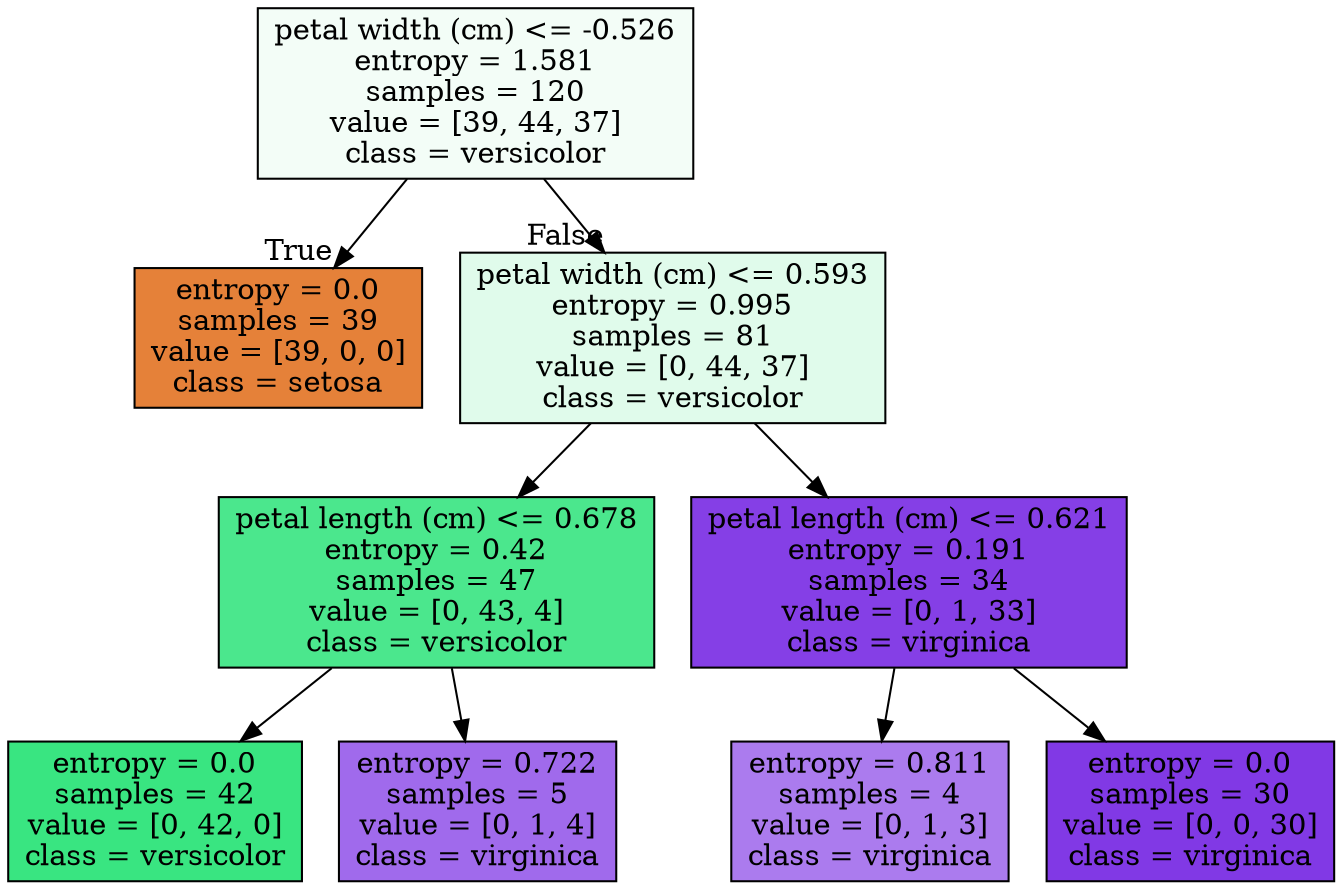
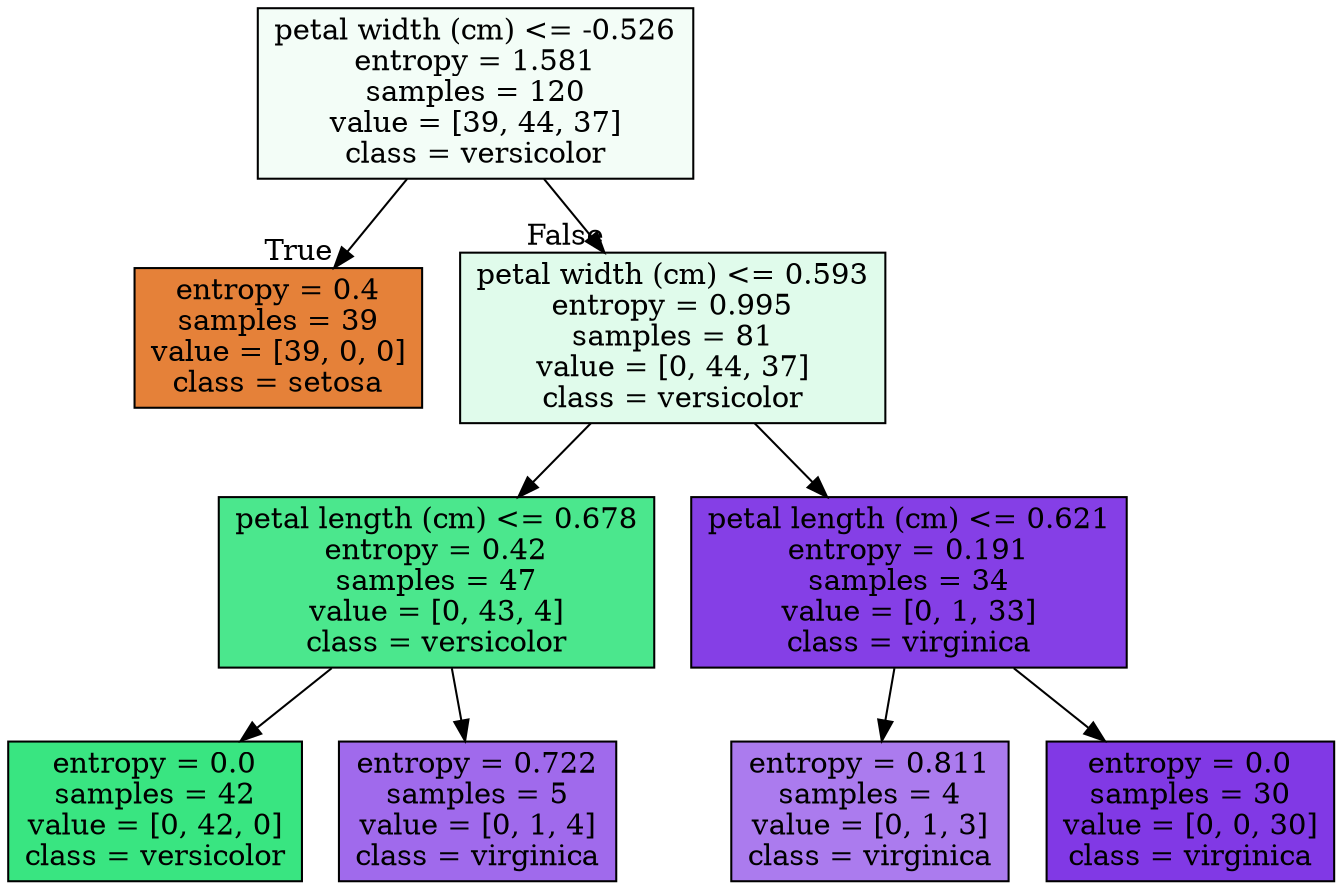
node "entropy = 0.0 samples = 39 value = [39, 0, 0] class = setosa": label "entropy = 0.0 samples = 39 value = [39, 0, 0] class = setosa" -> "entropy = 0.4 samples = 39 value = [39, 0, 0] class = setosa"
